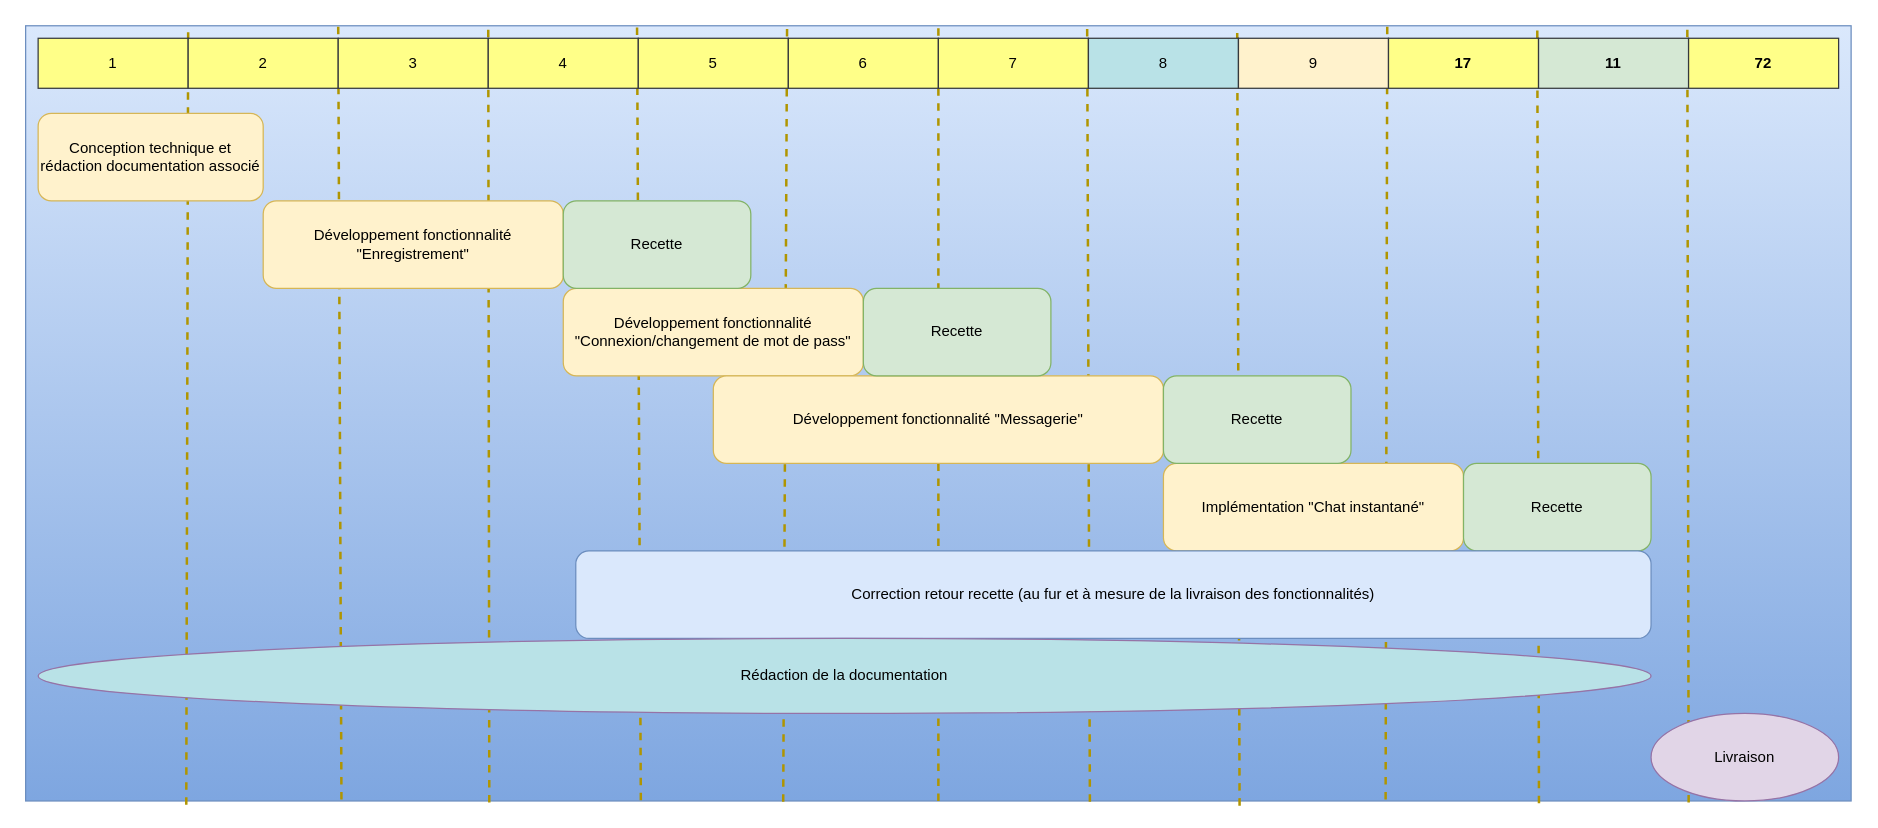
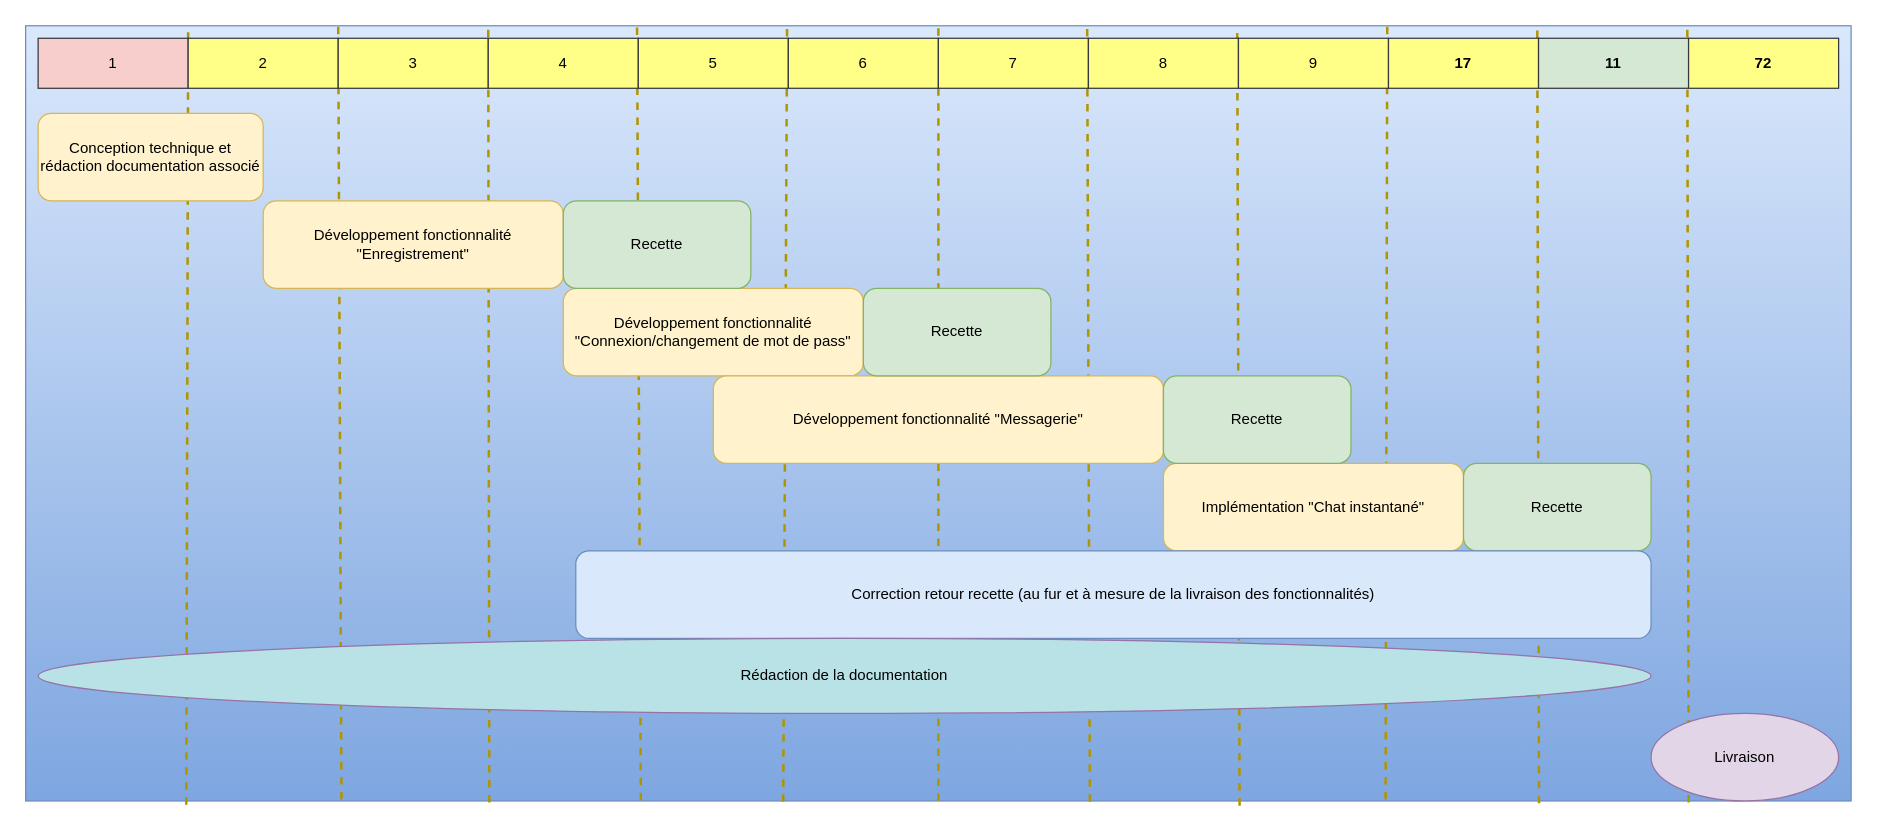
node "1": fillcolor #ffff88 -> #f8cecc
node "8": fillcolor #b9e2e7 -> #ffff88
node "9": fillcolor #fff2cc -> #ffff88
